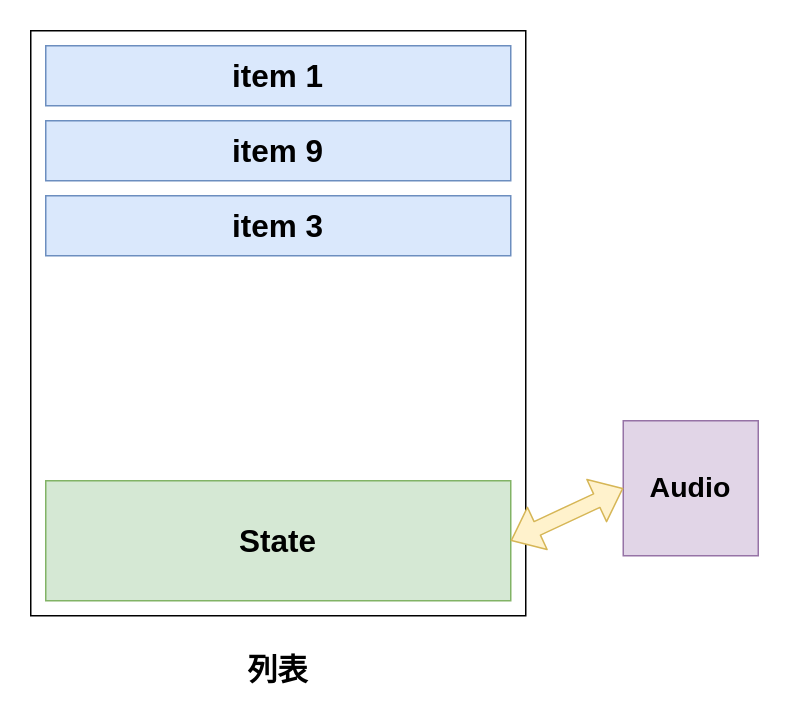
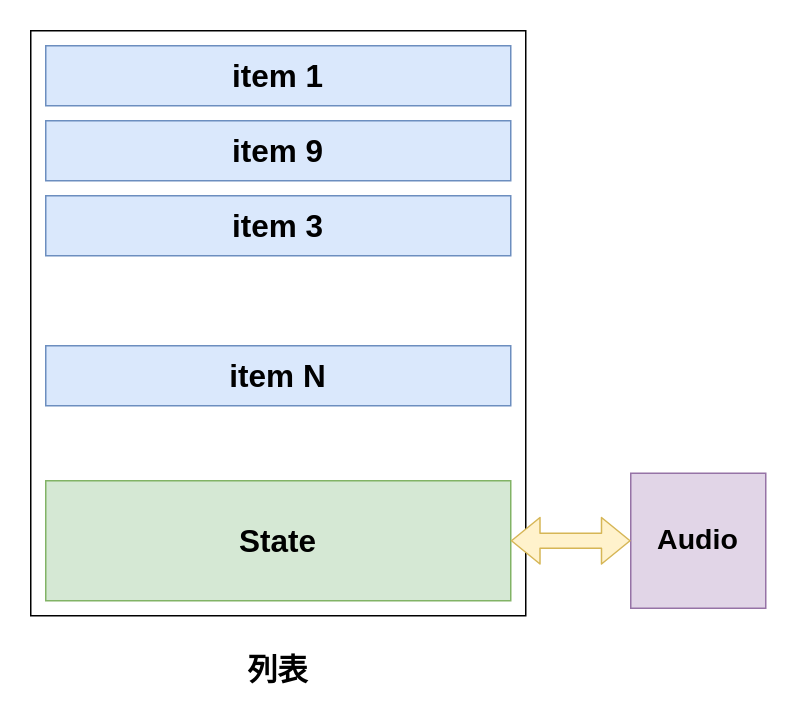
node "item N": added
node "Audio": moved (691, 488) -> (698, 541)
